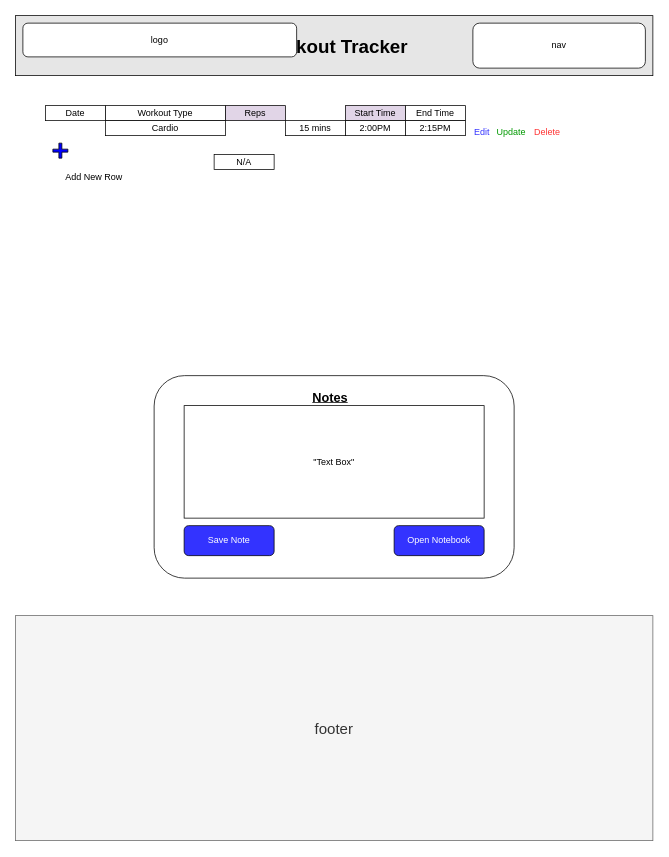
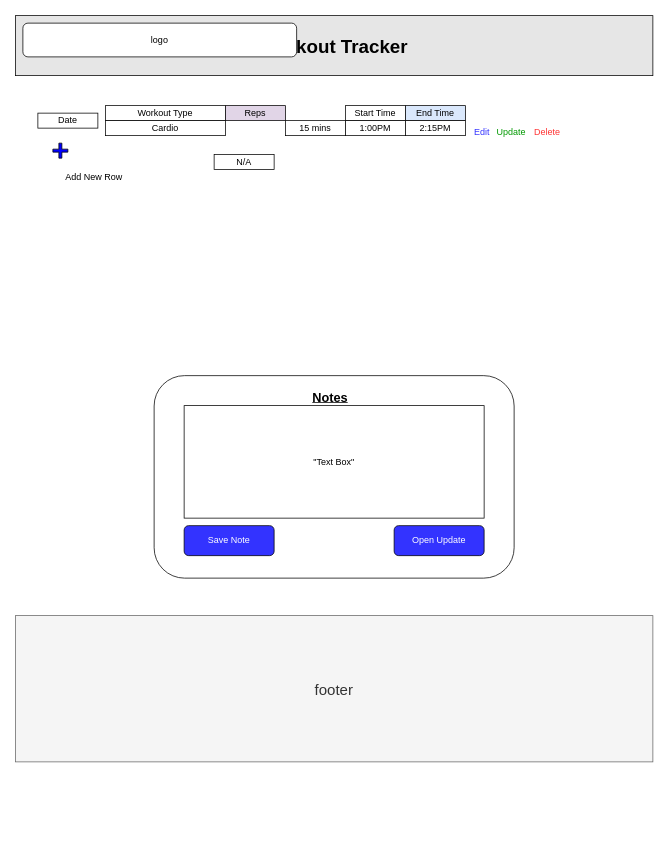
node "nav": removed
node "Date": moved (75, 113) -> (68, 120)
node "Start Time": fillcolor #e1d5e7 -> #ffffff
node "End Time": fillcolor #ffffff -> #dae8fc
node "2:00PM": label "2:00PM" -> "1:00PM"
node "Open Notebook": label "Open Notebook" -> "Open Update"
node "footer": size 638x225 -> 638x146
